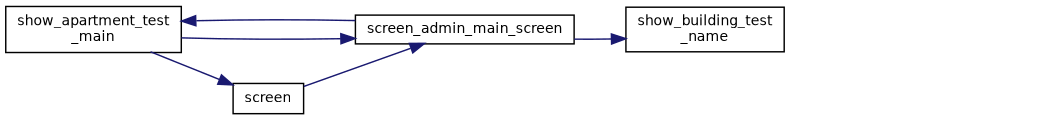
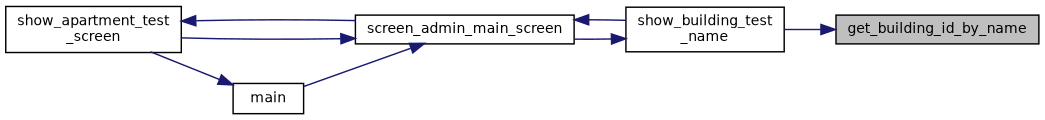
edge "show_building_test _name" -> "screen_admin_main_screen": added
node "show_apartment_test _main": label "show_apartment_test _main" -> "show_apartment_test _screen"
node "get_building_id_by_name": added
node "screen": label "screen" -> "main"
